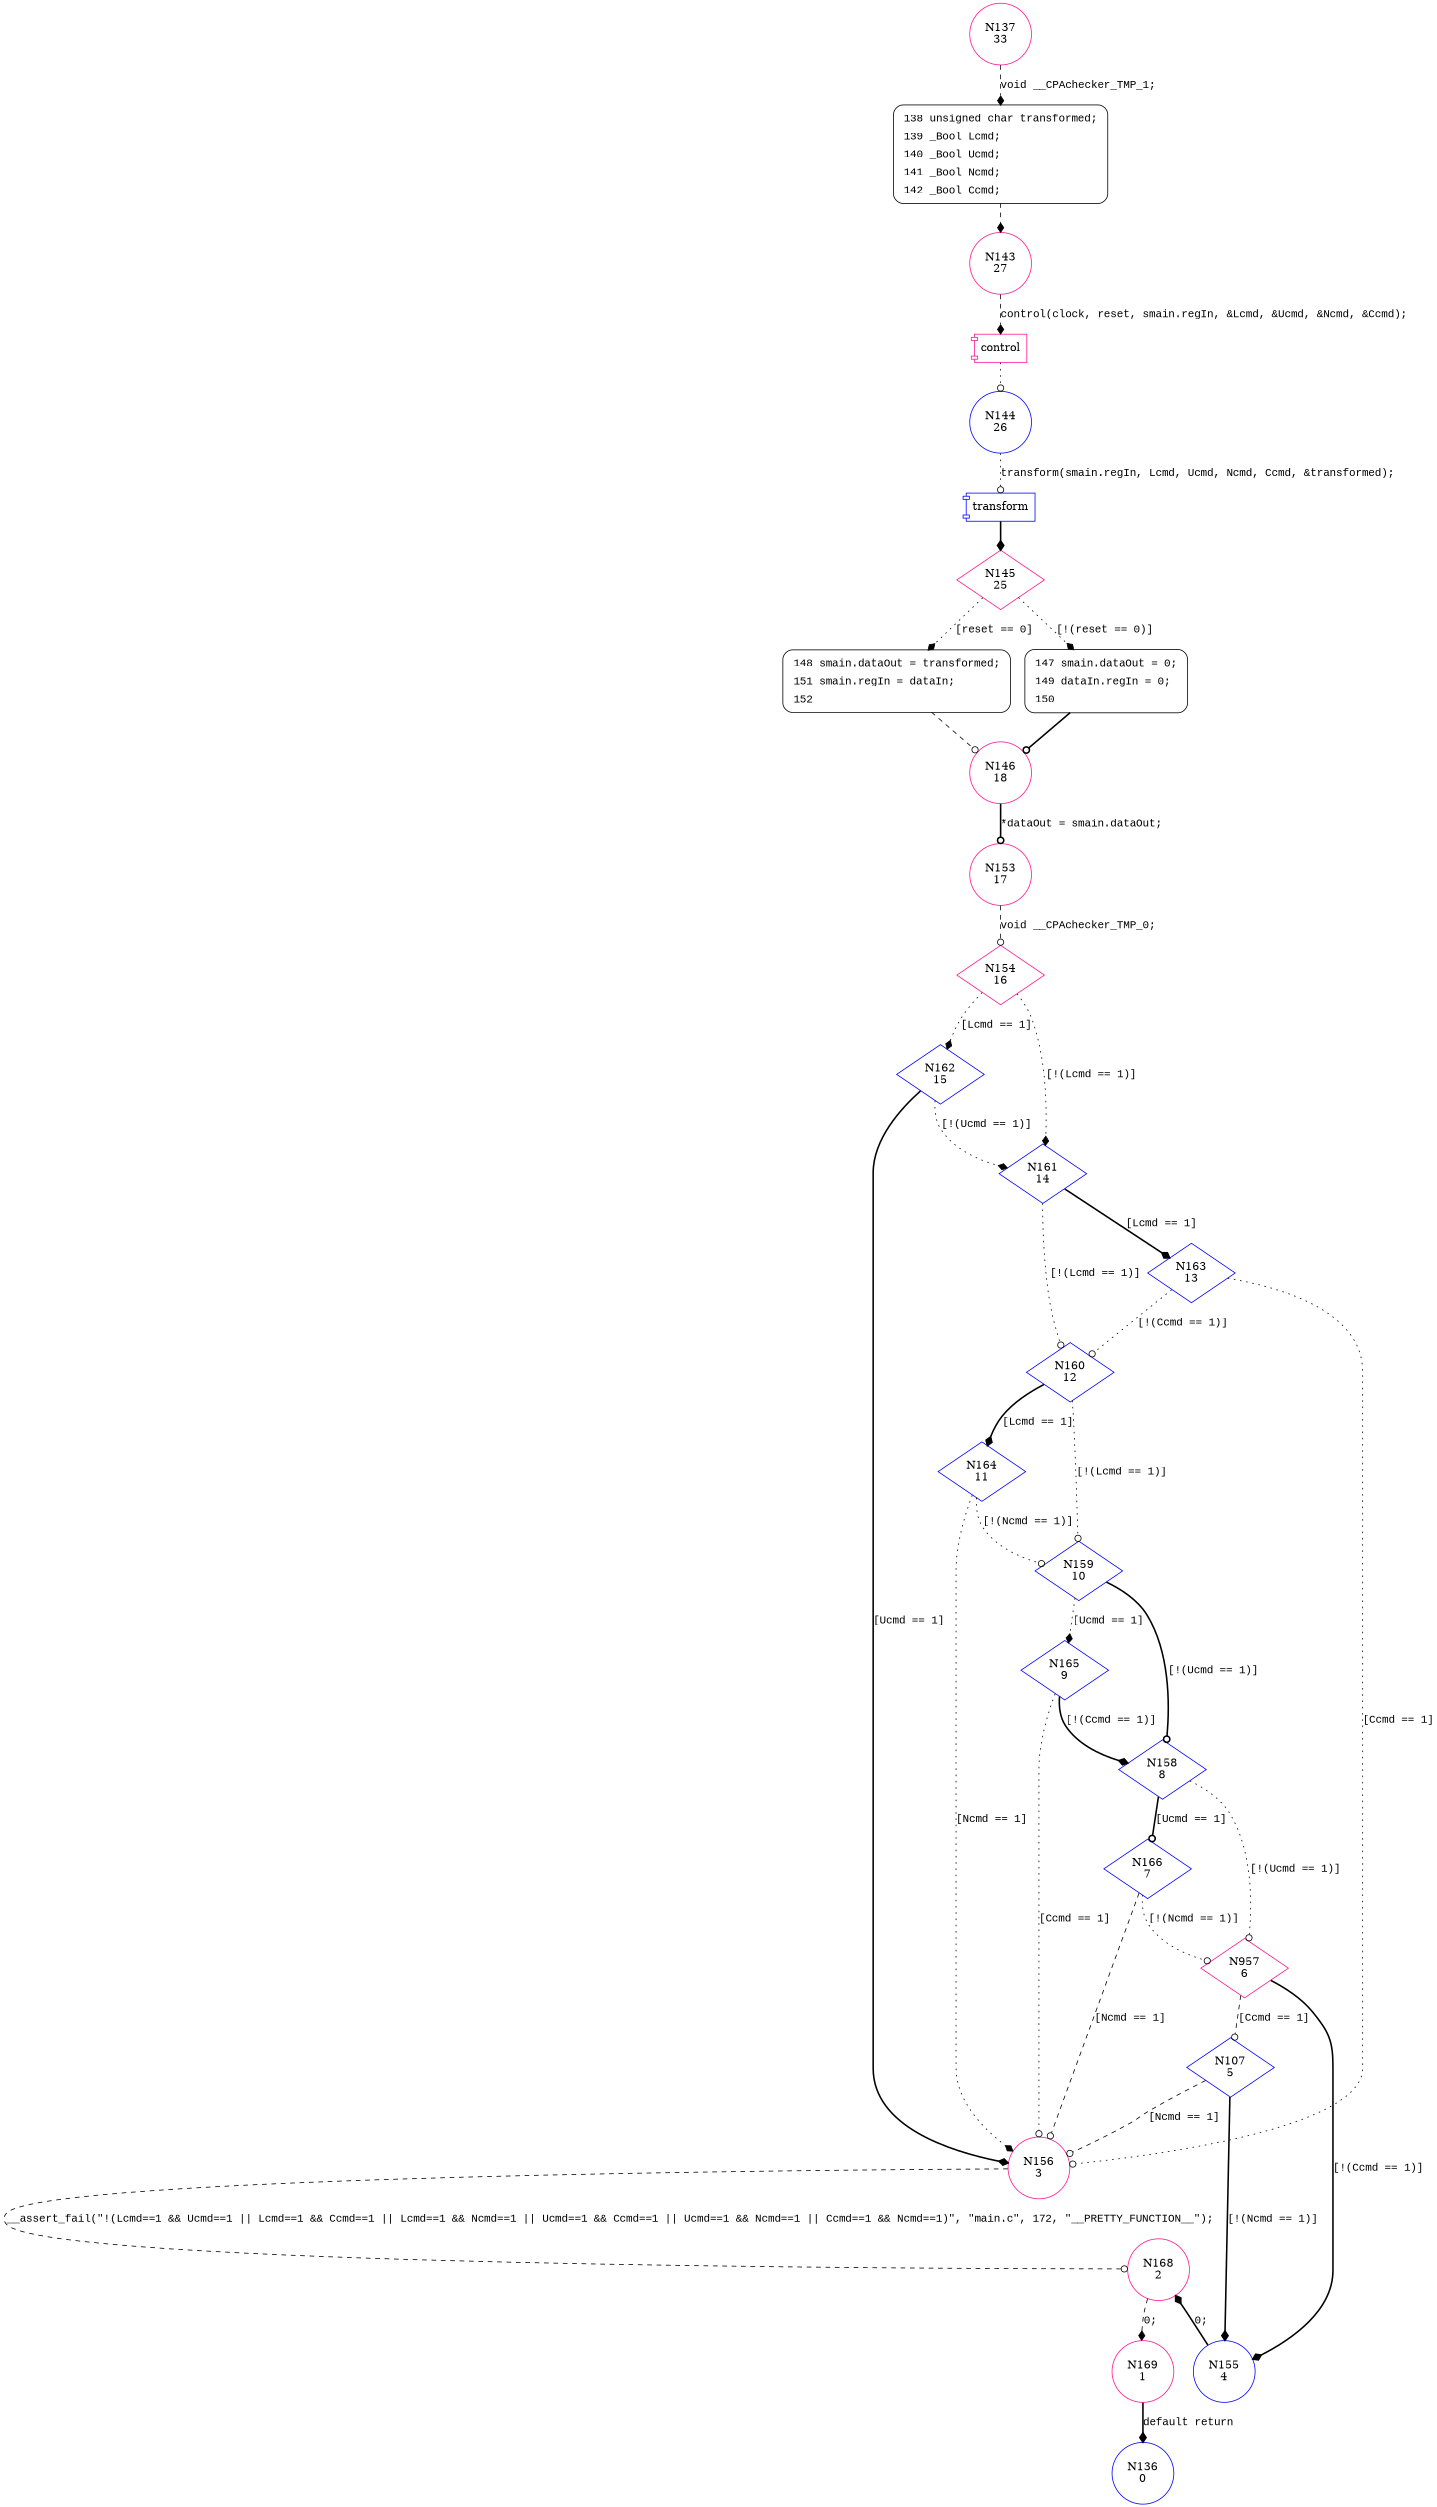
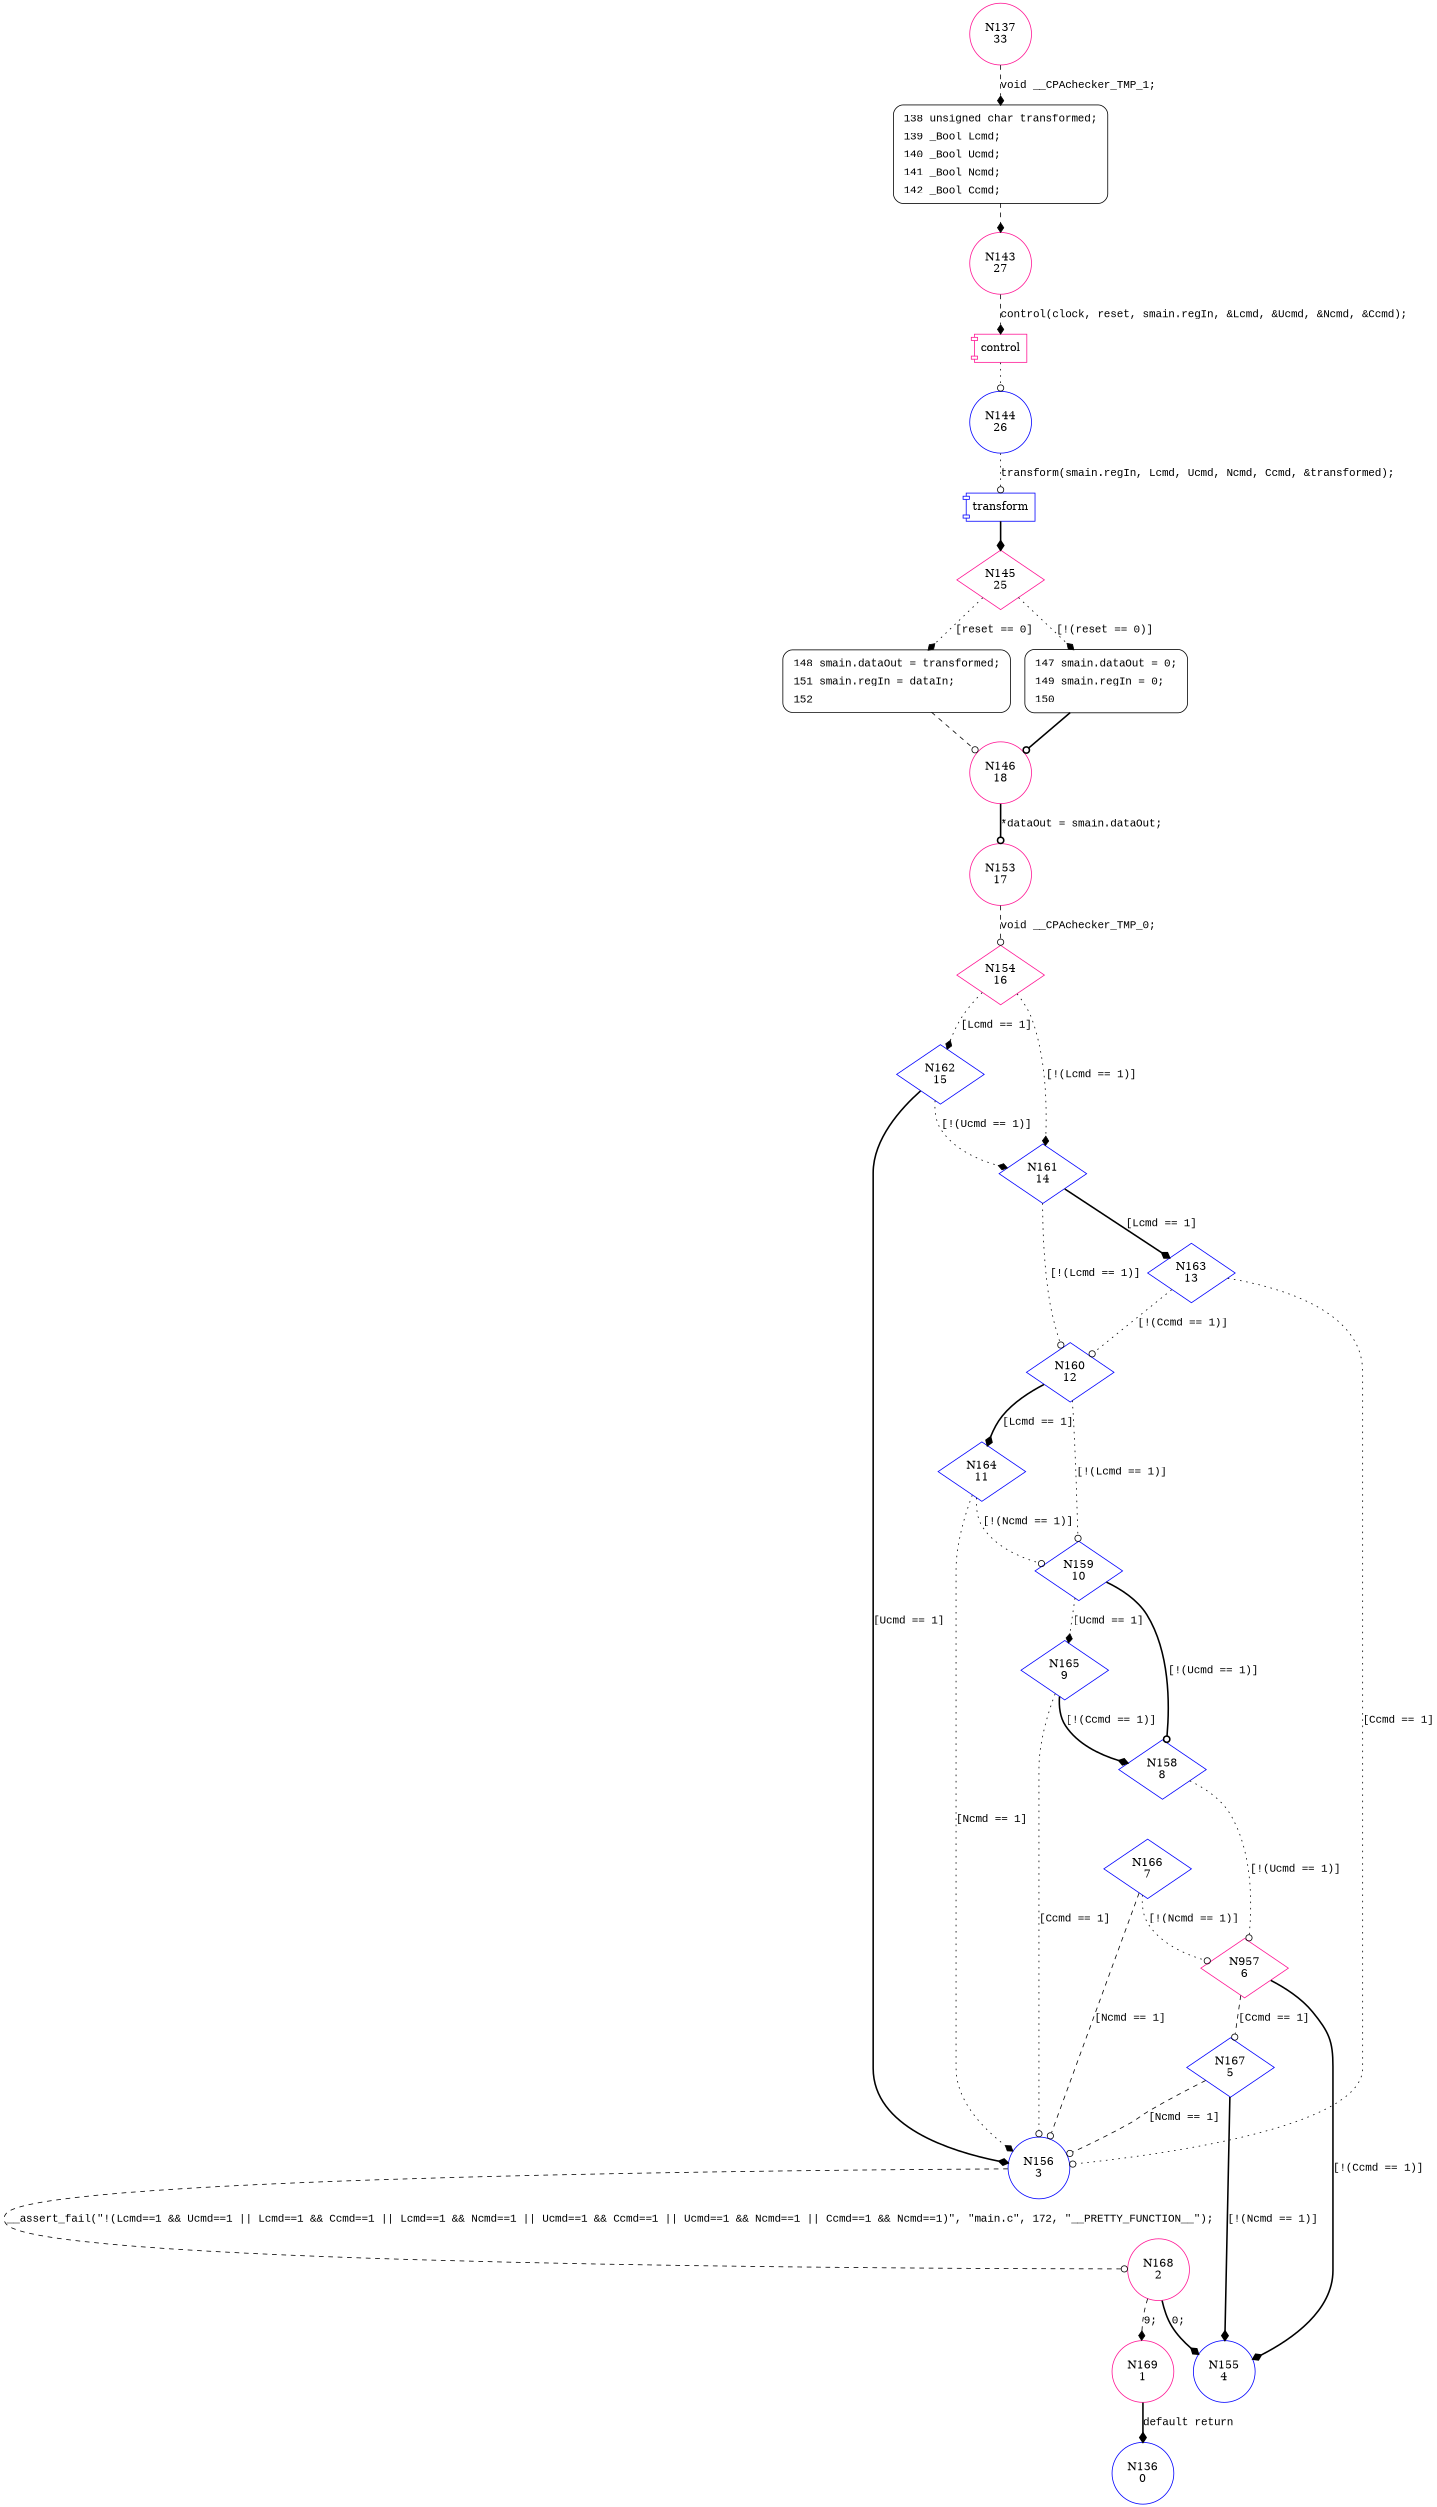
node "147": text "dataIn.regIn = 0;" -> "smain.regIn = 0;"
edge "N158 8" -> "N166 7": removed, label "[Ucmd == 1]"
node "N107 5": label "N107 5" -> "N167 5"
node "N156 3": color deeppink -> blue
edge "N168 2" -> "N169 1": label "0;" -> "9;"
edge "N155 4" -> "N168 2": reversed
